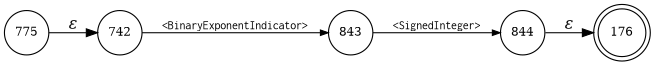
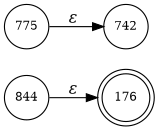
node "843": removed
